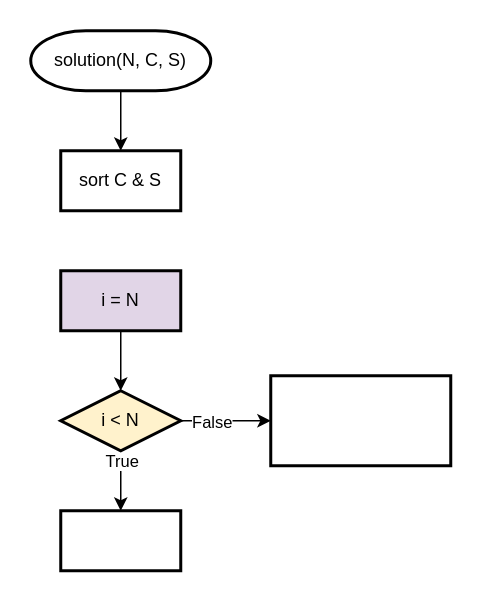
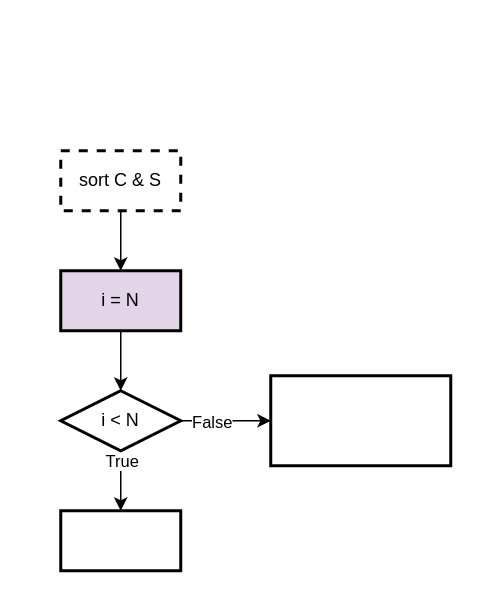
node "solution(N, C, S)": removed
edge "solution(N, C, S)" -> "sort C & S": removed
node "sort C & S": style solid -> dashed
edge "sort C & S" -> "i = N": added
node "i < N": fillcolor #fff2cc -> #ffffff
